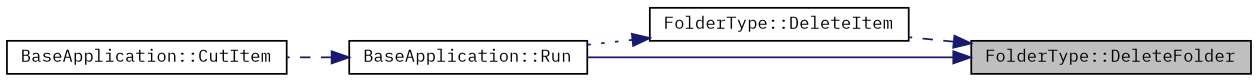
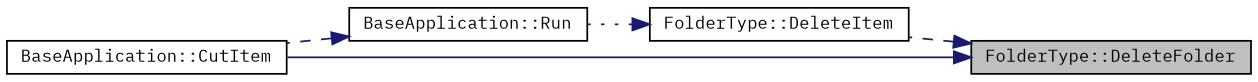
edge "BaseApplication::Run" -> "FolderType::DeleteFolder": now "BaseApplication::CutItem" -> "FolderType::DeleteFolder"
